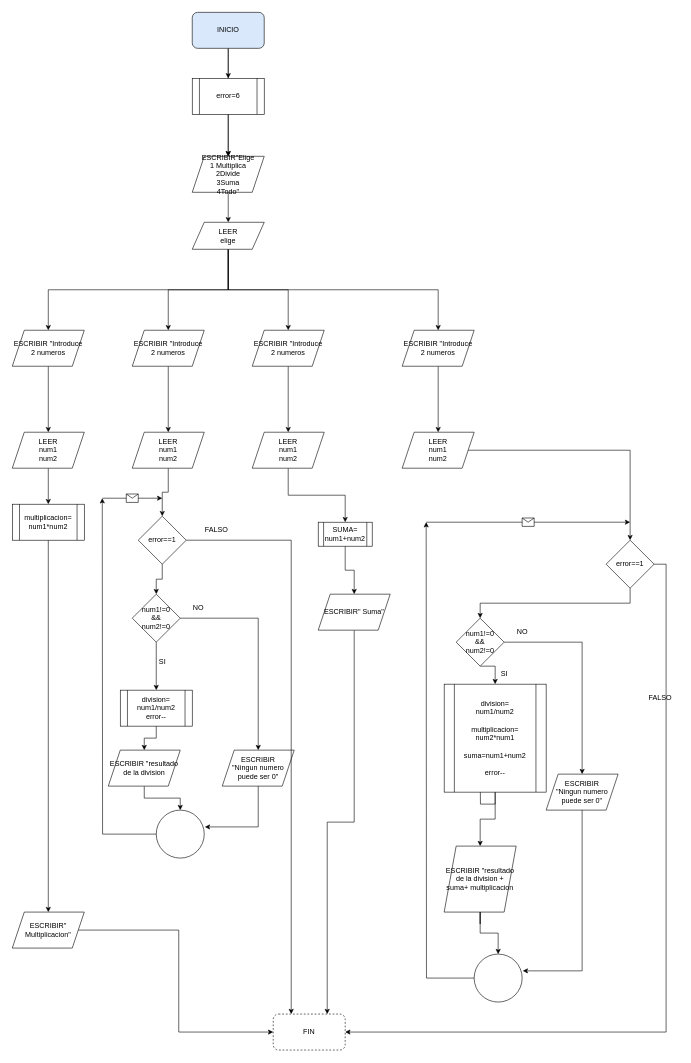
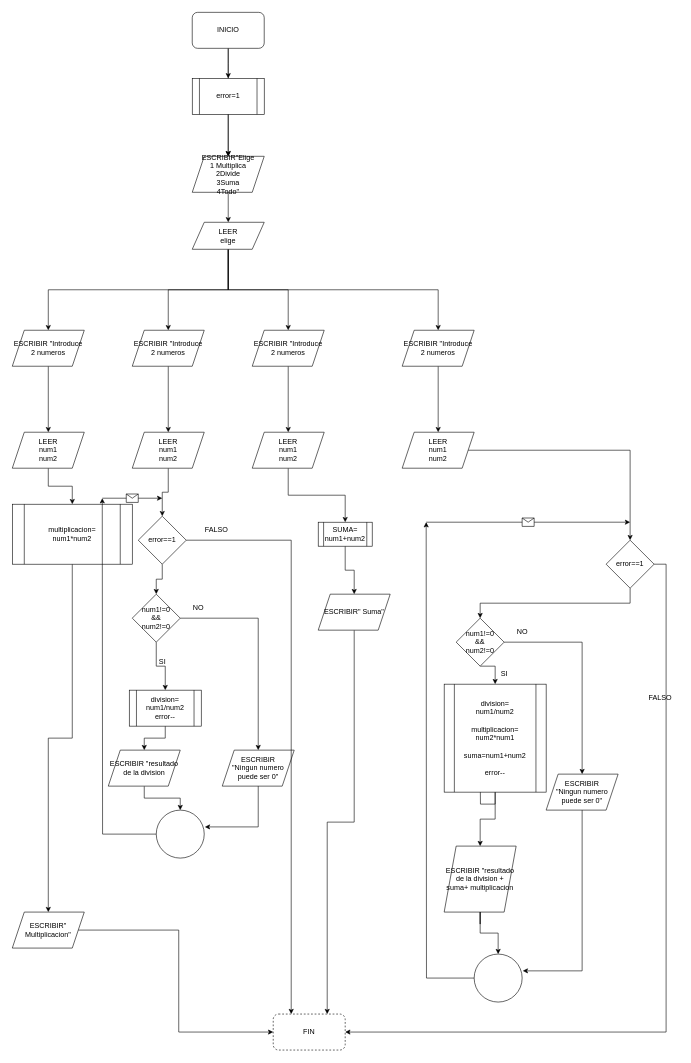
node "INICIO": fillcolor #dae8fc -> #ffffff
node "error=6": label "error=6" -> "error=1"
node "multiplicacion= num1*num2": size 72x36 -> 120x60
node "division= num1/num2 error--": moved (156, 708) -> (165, 708)
